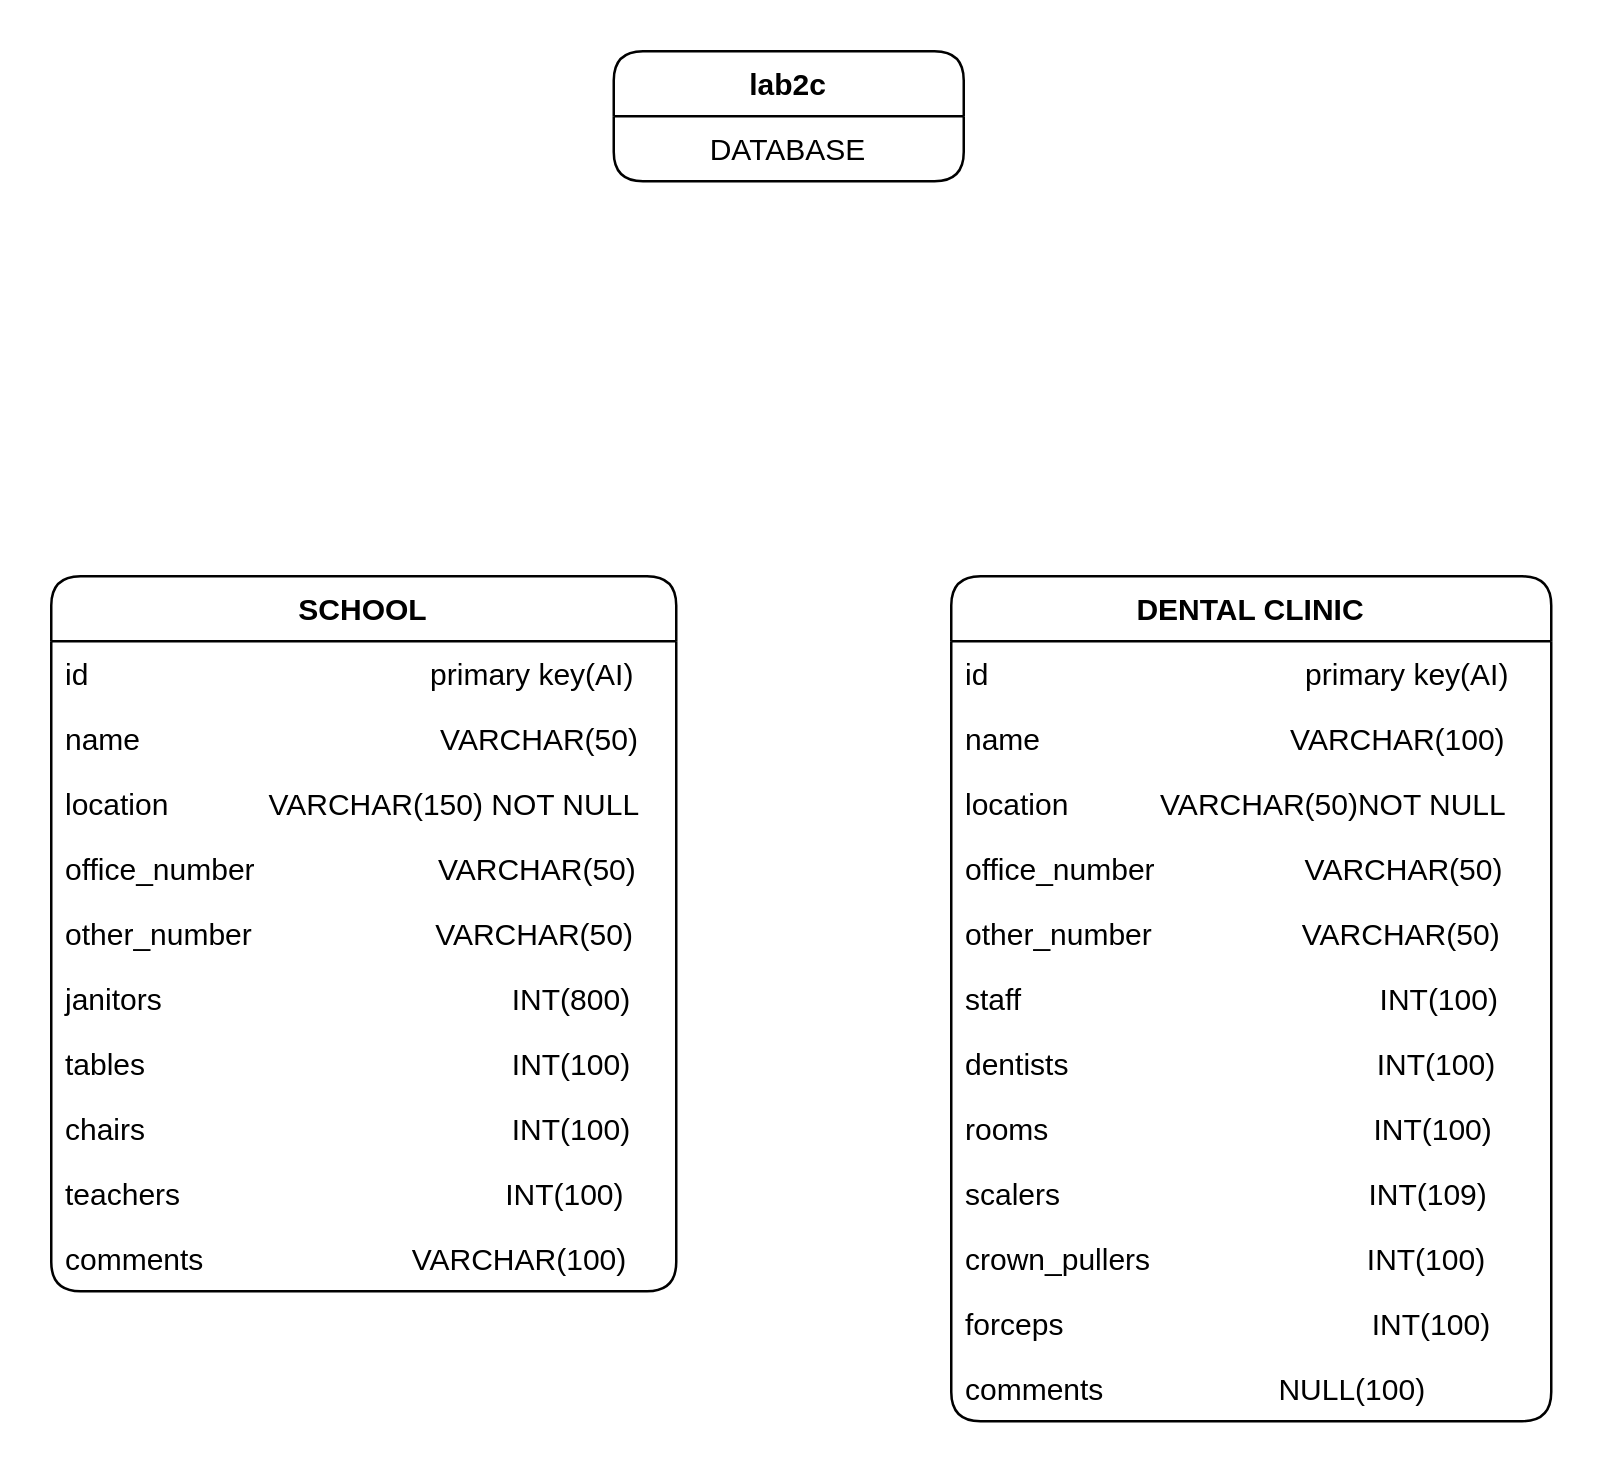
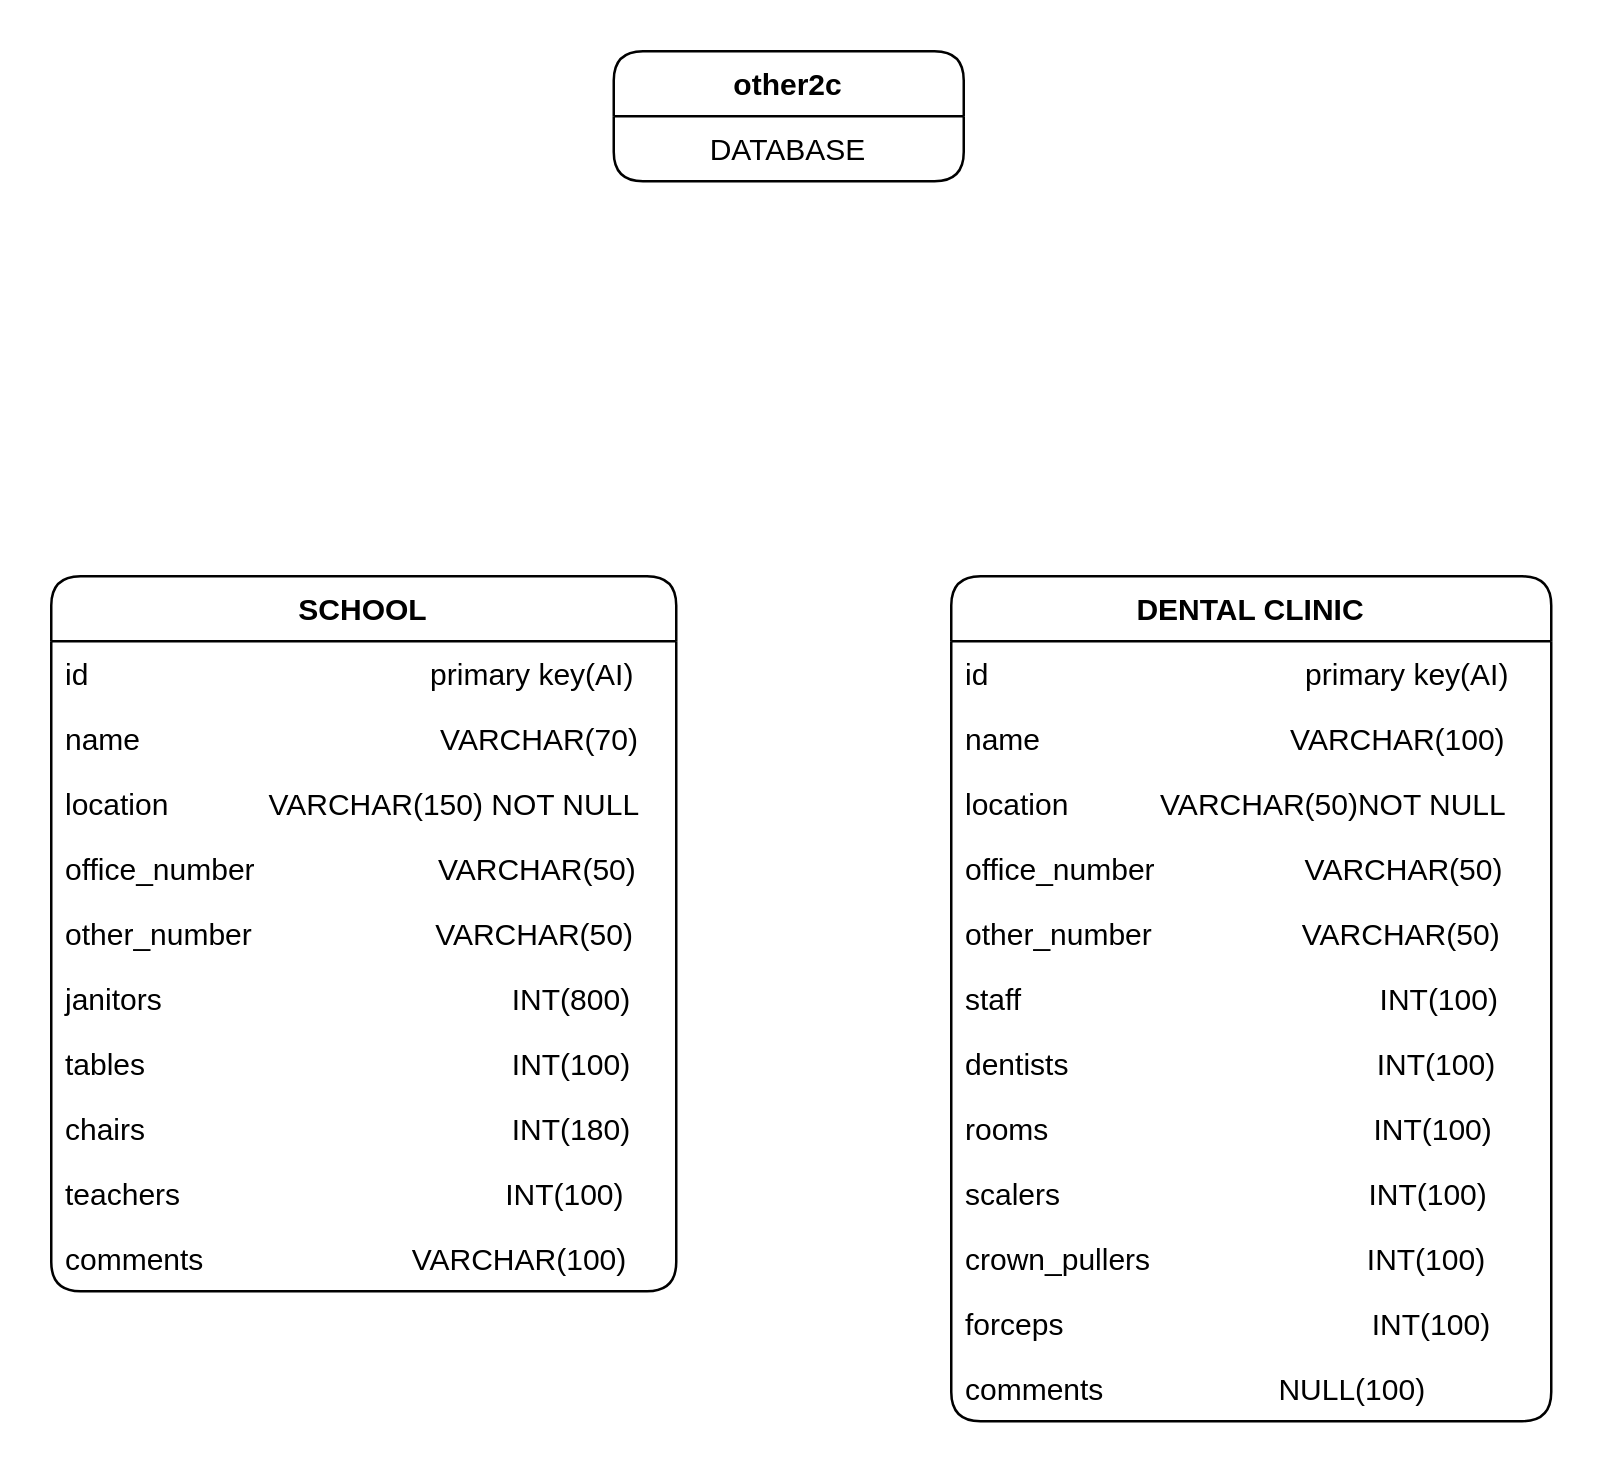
node "lab2c": label "lab2c" -> "other2c"
node "name VARCHAR(50)": label "name VARCHAR(50)" -> "name VARCHAR(70)"
node "chairs INT(100)": label "chairs INT(100)" -> "chairs INT(180)"
node "scalers INT(109)": label "scalers INT(109)" -> "scalers INT(100)"
